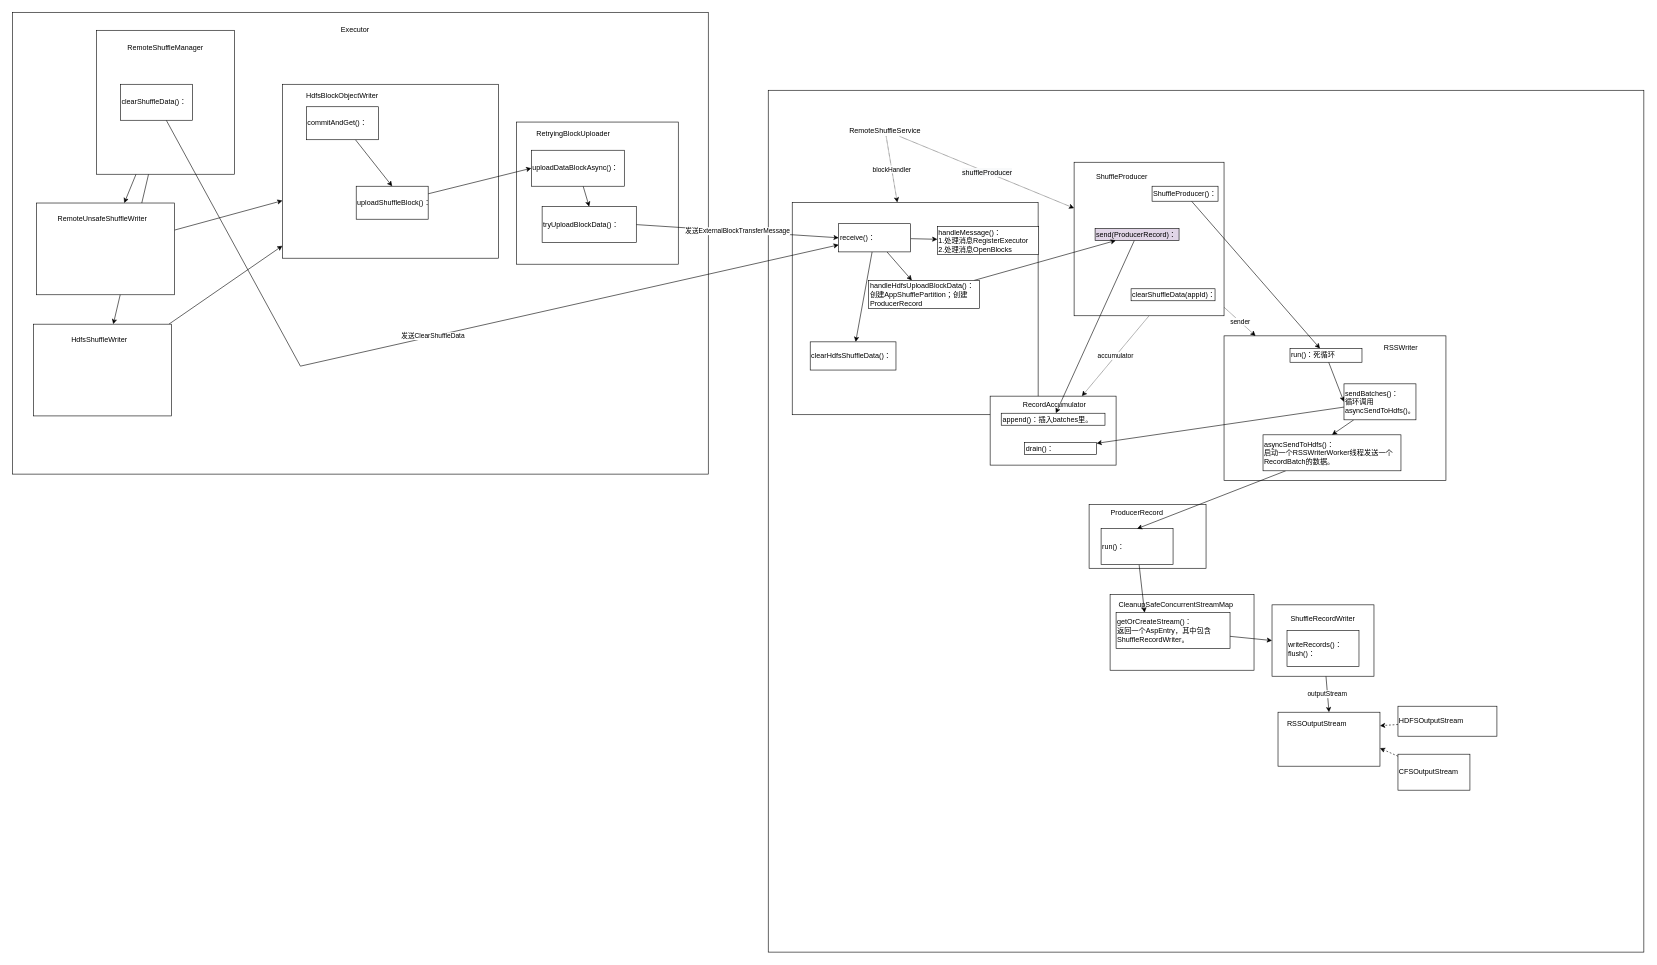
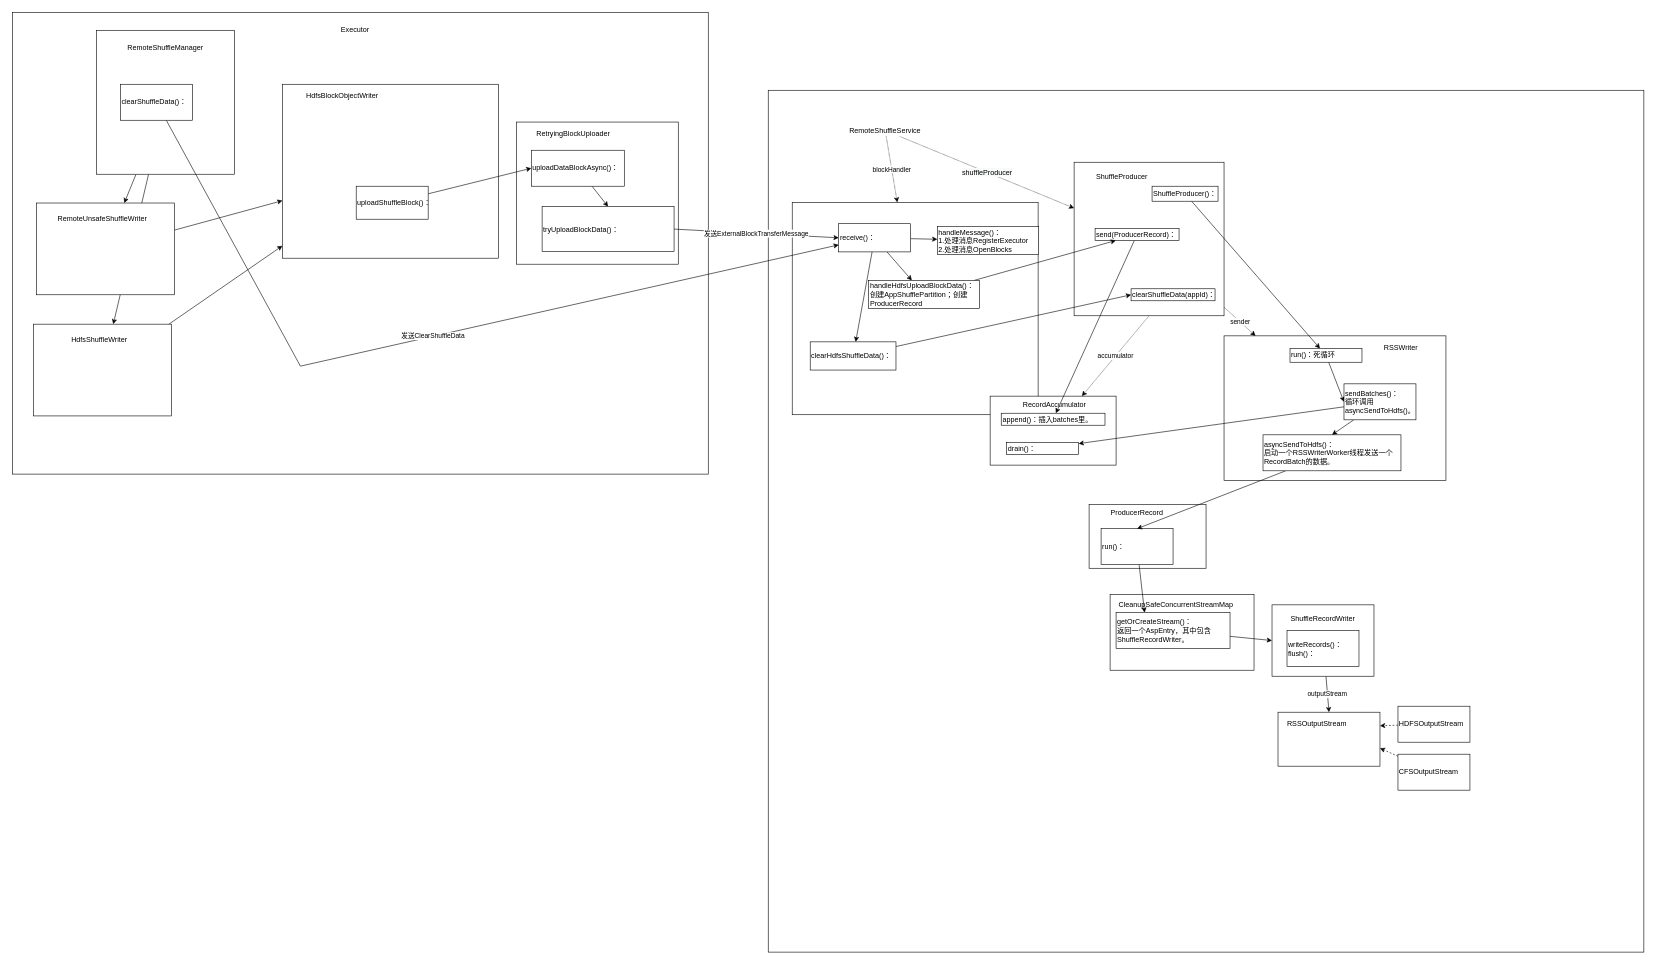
node "commitAndGet()：": removed
edge "commitAndGet()：" -> "uploadShuffleBlock()：": removed
node "tryUploadBlockData()：": size 94x36 -> 132x45
node "send(ProducerRecord)：": fillcolor #e1d5e7 -> #ffffff
edge "clearHdfsShuffleData()：" -> "clearShuffleData(appId)：": added
node "drain()：": moved (1061, 449) -> (1043, 449)
node "HDFSOutputStream": size 99x30 -> 72x36
